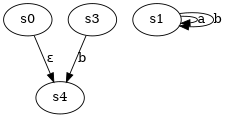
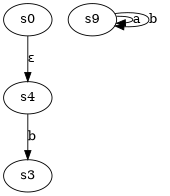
node "s1": label "s1" -> "s9"
edge "s3" -> "s4": reversed
